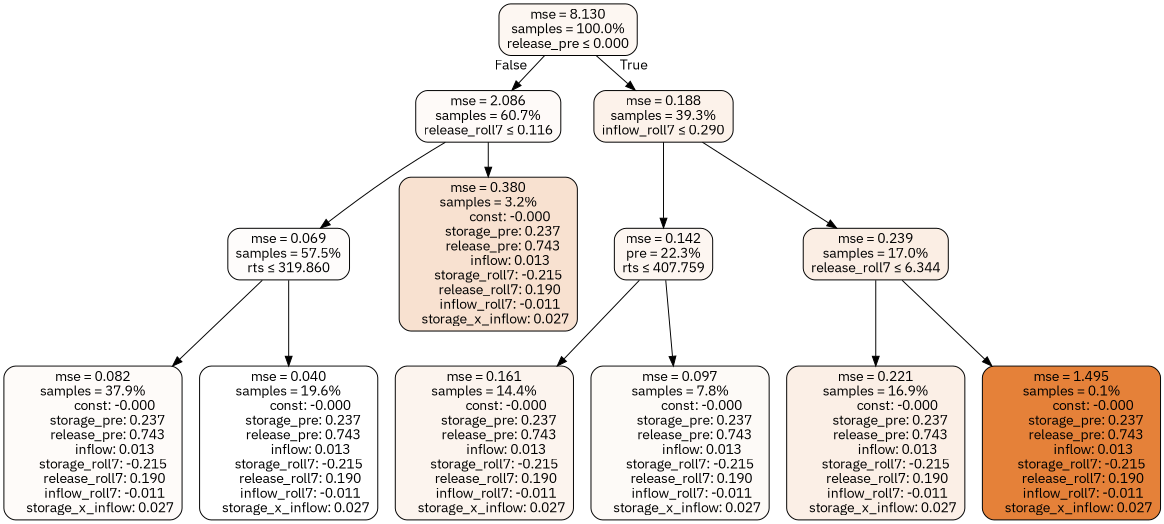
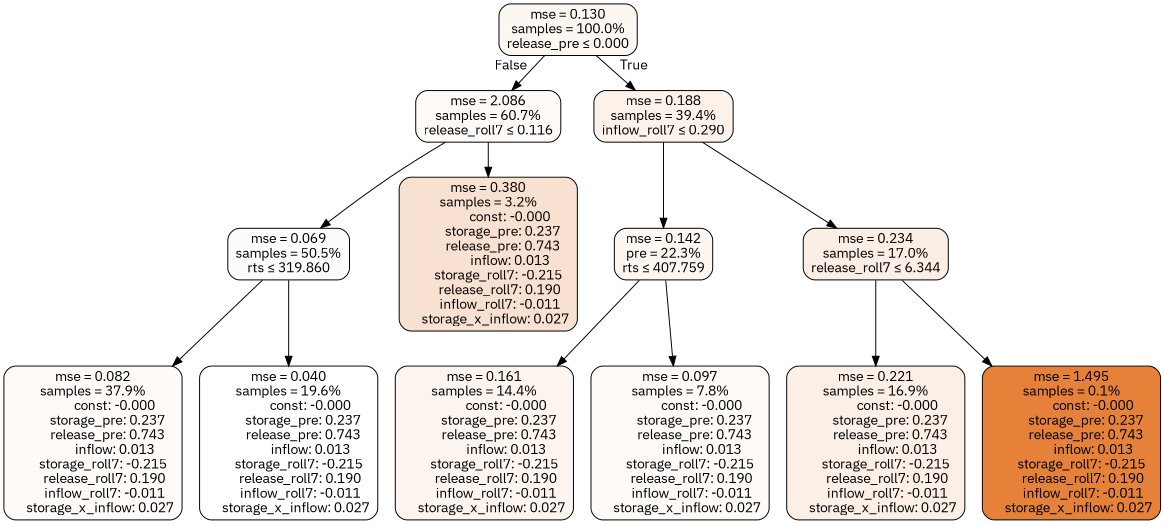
node "mse = 8.130 samples = 100.0% release_pre ≤ 0.000": label "mse = 8.130 samples = 100.0% release_pre ≤ 0.000" -> "mse = 0.130 samples = 100.0% release_pre ≤ 0.000"
node "mse = 0.188 samples = 39.3% inflow_roll7 ≤ 0.290": label "mse = 0.188 samples = 39.3% inflow_roll7 ≤ 0.290" -> "mse = 0.188 samples = 39.4% inflow_roll7 ≤ 0.290"
node "mse = 0.069 samples = 57.5% rts ≤ 319.860": label "mse = 0.069 samples = 57.5% rts ≤ 319.860" -> "mse = 0.069 samples = 50.5% rts ≤ 319.860"
node "mse = 0.239 samples = 17.0% release_roll7 ≤ 6.344": label "mse = 0.239 samples = 17.0% release_roll7 ≤ 6.344" -> "mse = 0.234 samples = 17.0% release_roll7 ≤ 6.344"
